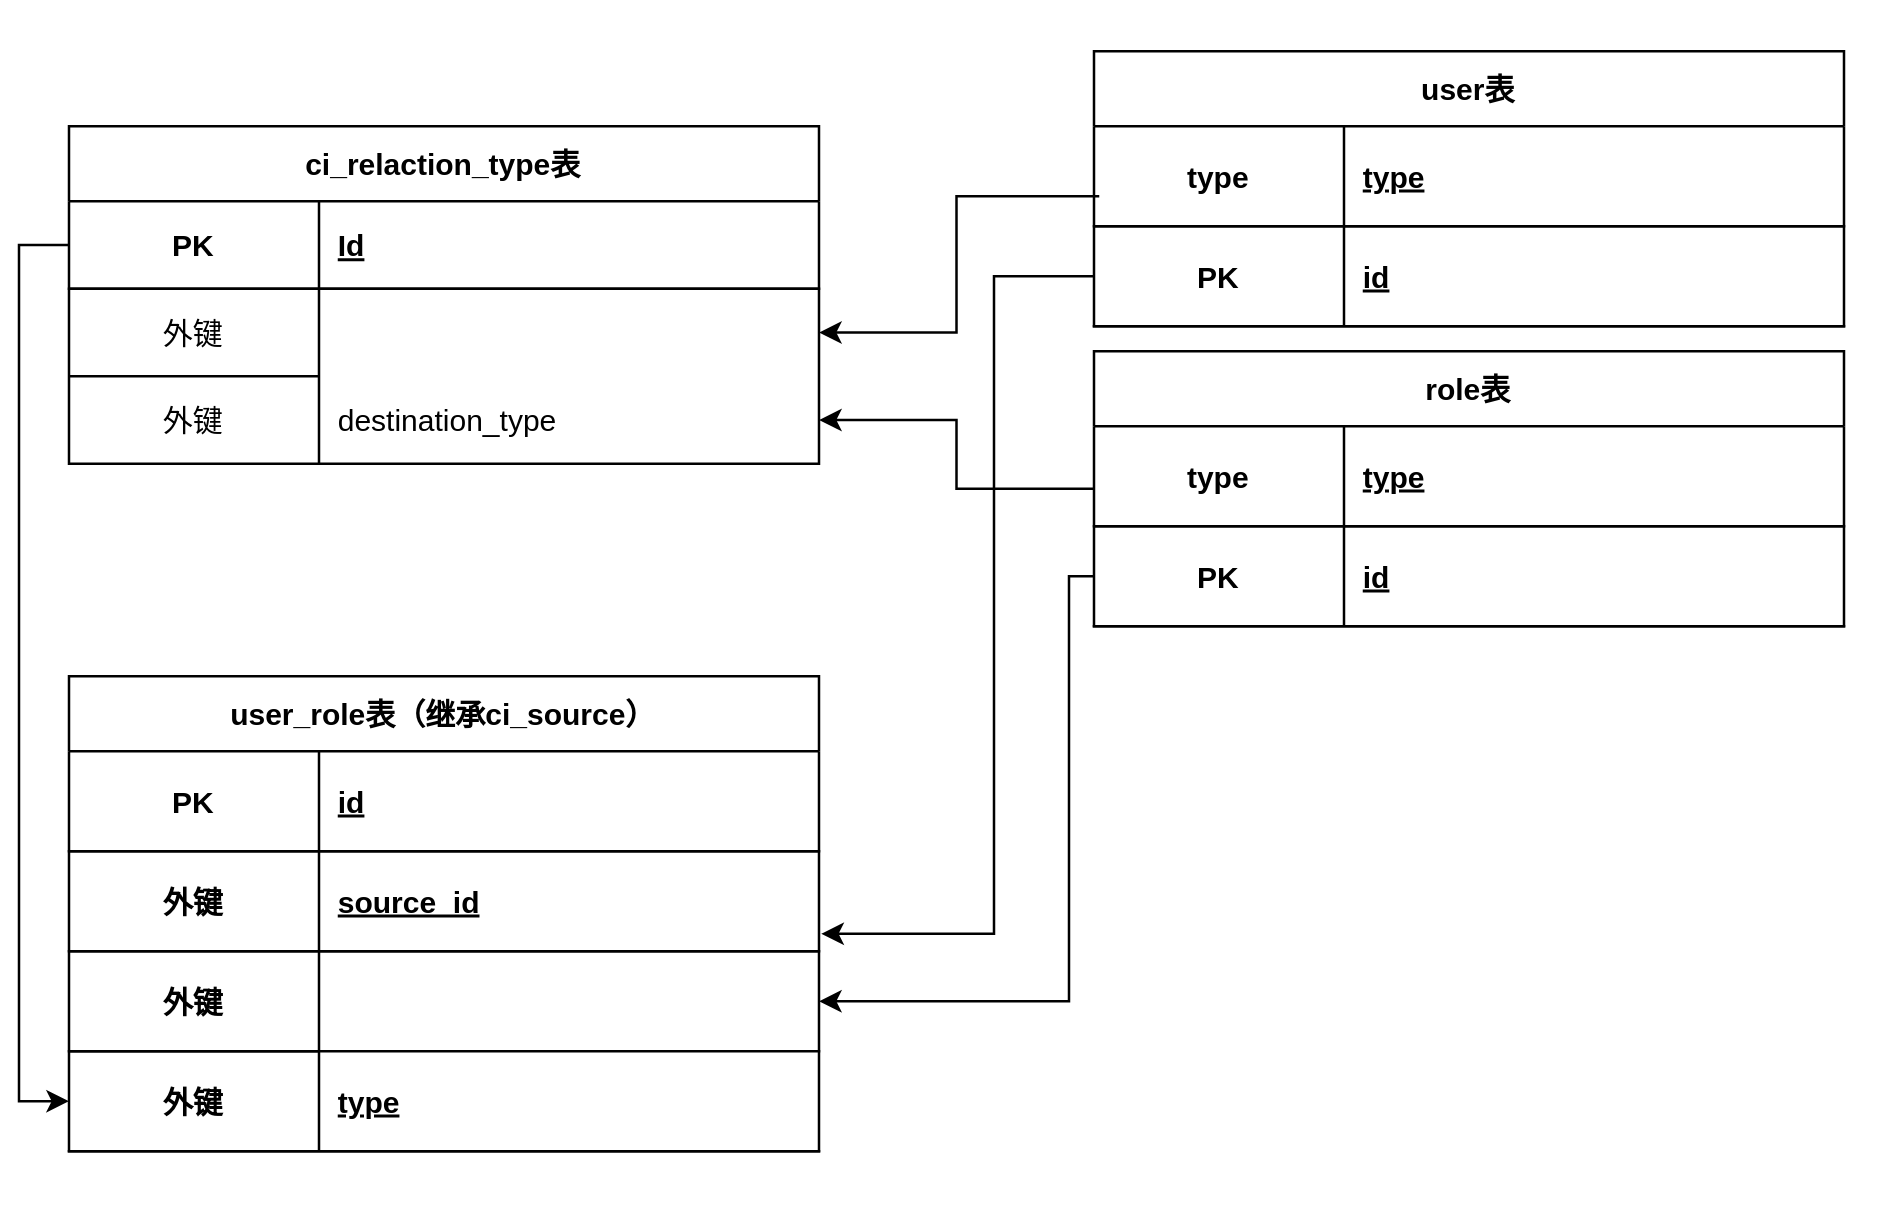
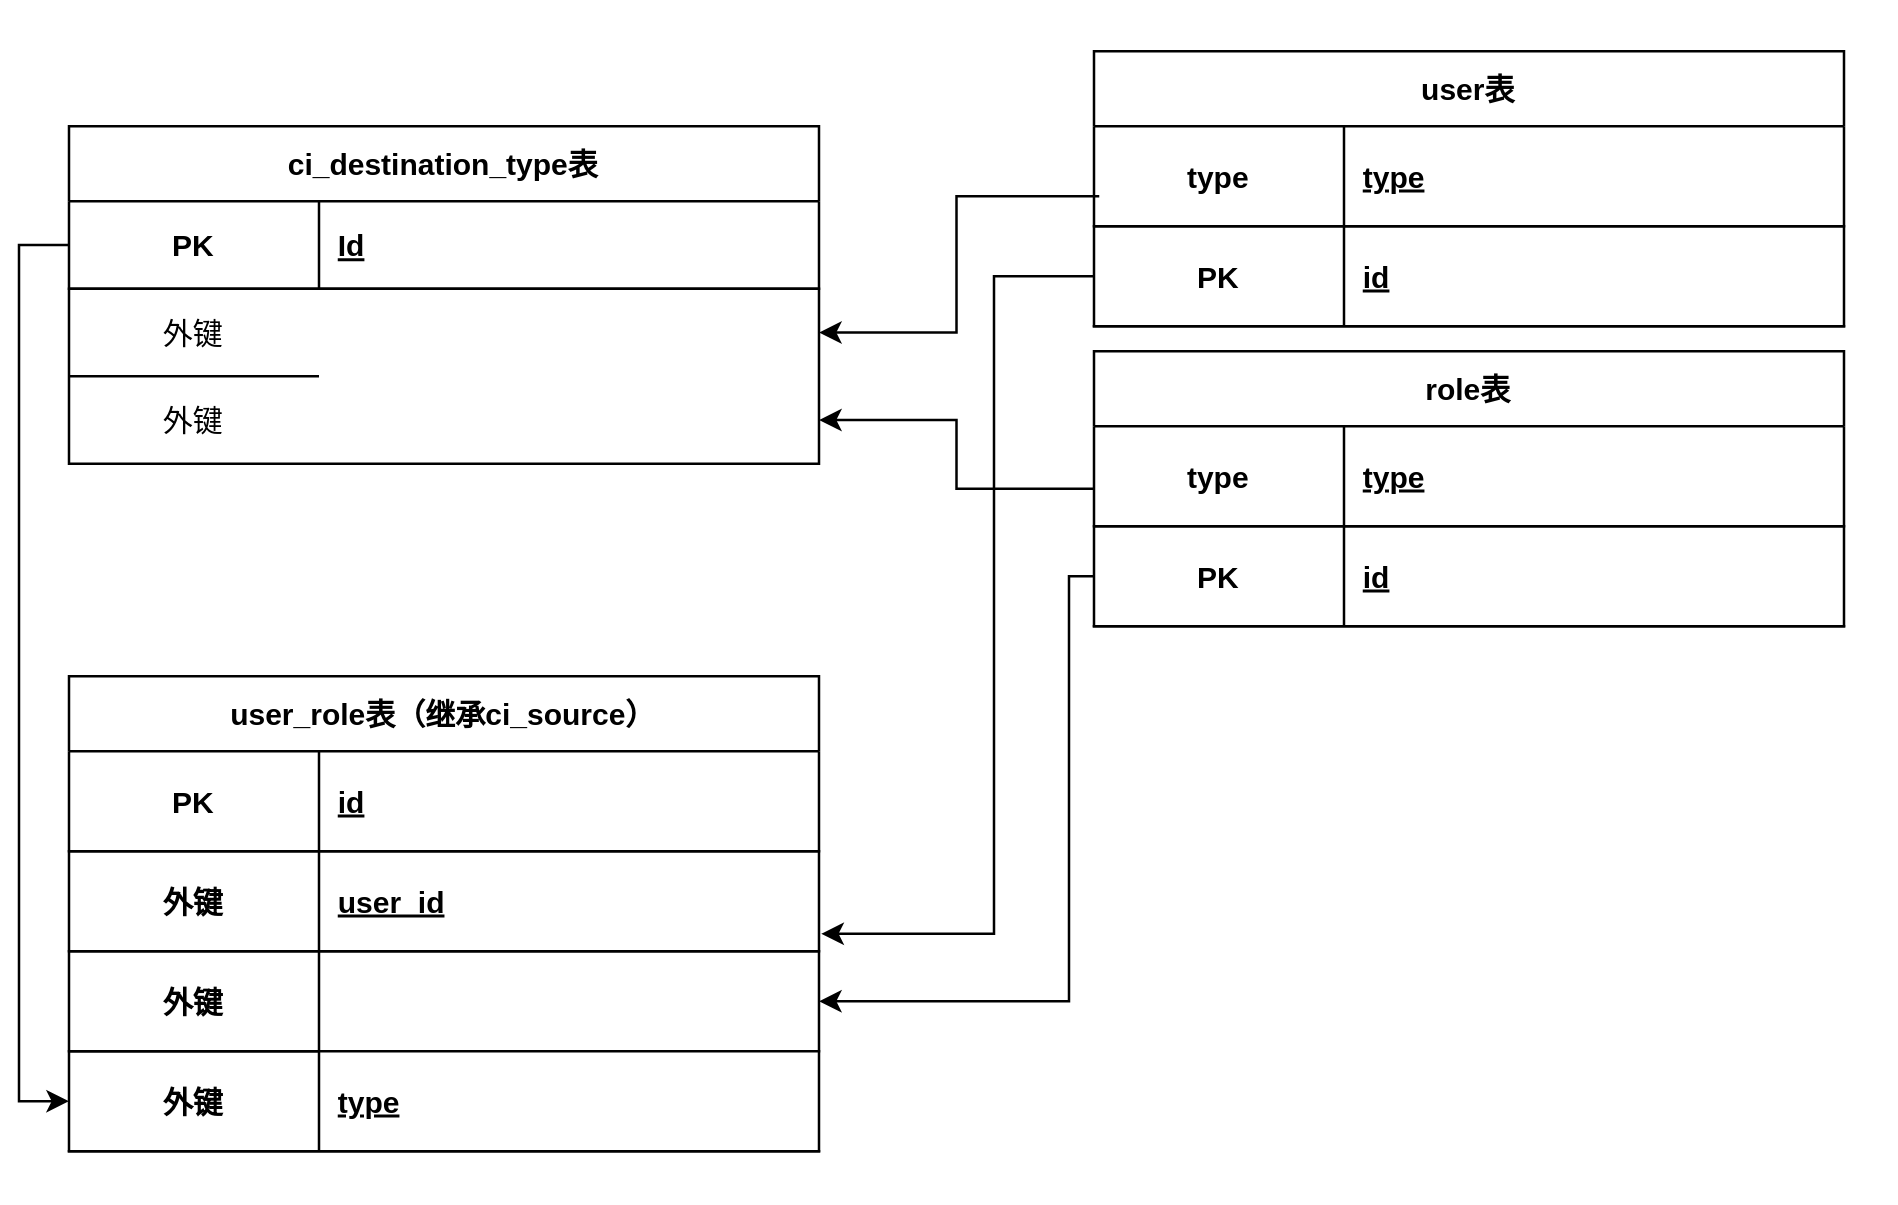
node "ci_relaction_type表": label "ci_relaction_type表" -> "ci_destination_type表"
node "destination_type": removed
node "source_id": label "source_id" -> "user_id"
